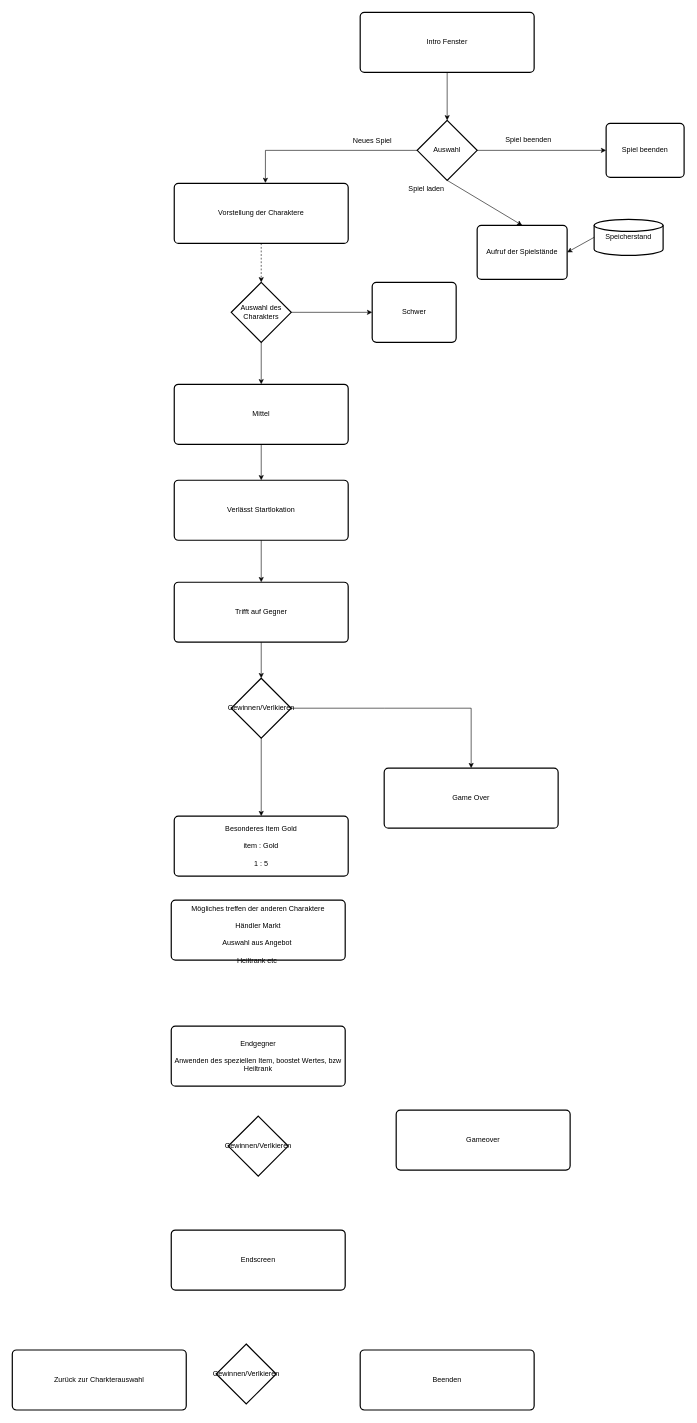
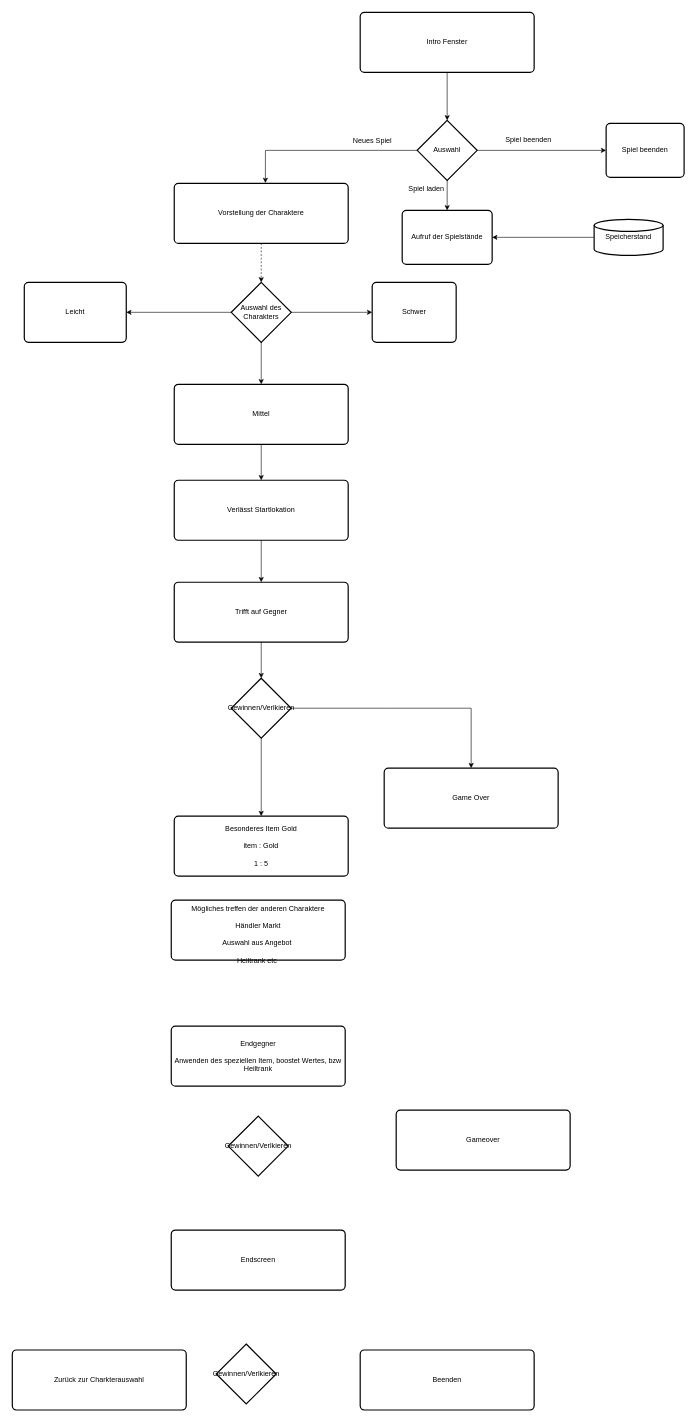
node "Aufruf der Spielstände": moved (522, 252) -> (447, 237)
node "Leicht": added
edge "Auswahl des Charakters" -> "Leicht": added
